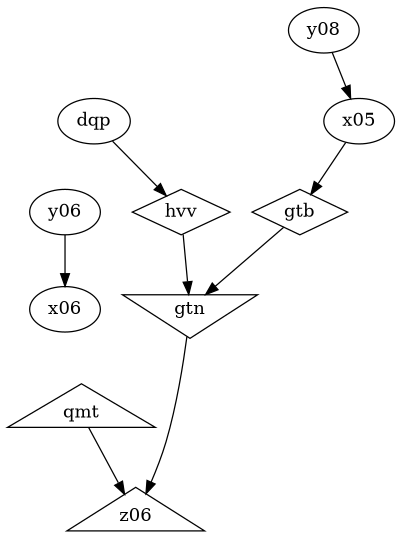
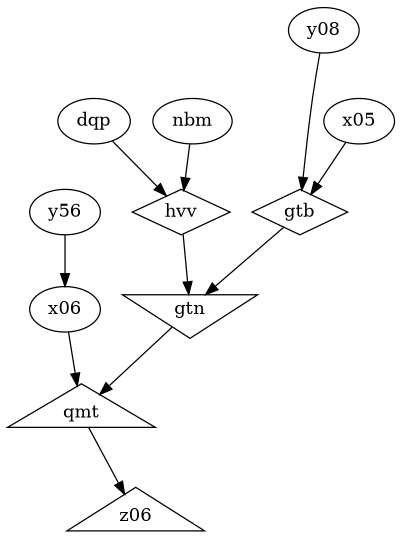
edge "y08" -> "x05": now "y08" -> "gtb"
node "nbm": added
node "y06": label "y06" -> "y56"
edge "x06" -> "qmt": added
edge "gtn" -> "z06": now "gtn" -> "qmt"
